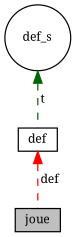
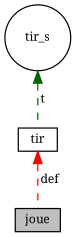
node "def_s": label "def_s" -> "tir_s"
node "def": label "def" -> "tir"
